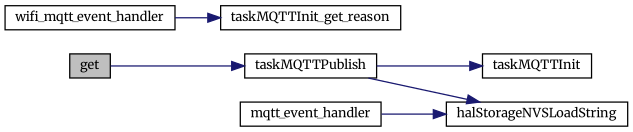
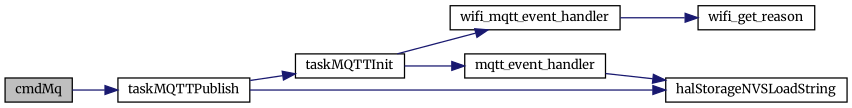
node "taskMQTTInit_get_reason": label "taskMQTTInit_get_reason" -> "wifi_get_reason"
edge "taskMQTTInit" -> "wifi_mqtt_event_handler": added
node "get": label "get" -> "cmdMq"
edge "taskMQTTInit" -> "mqtt_event_handler": added
